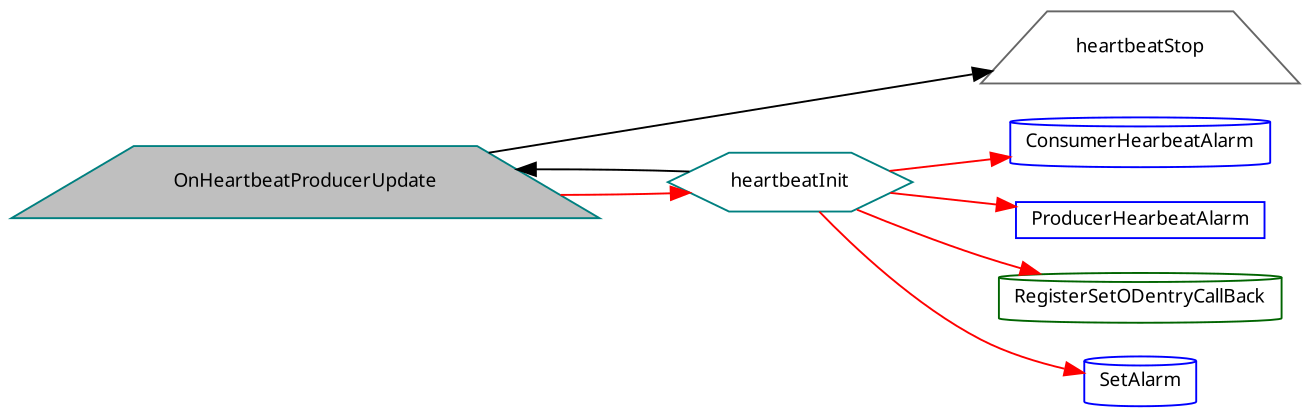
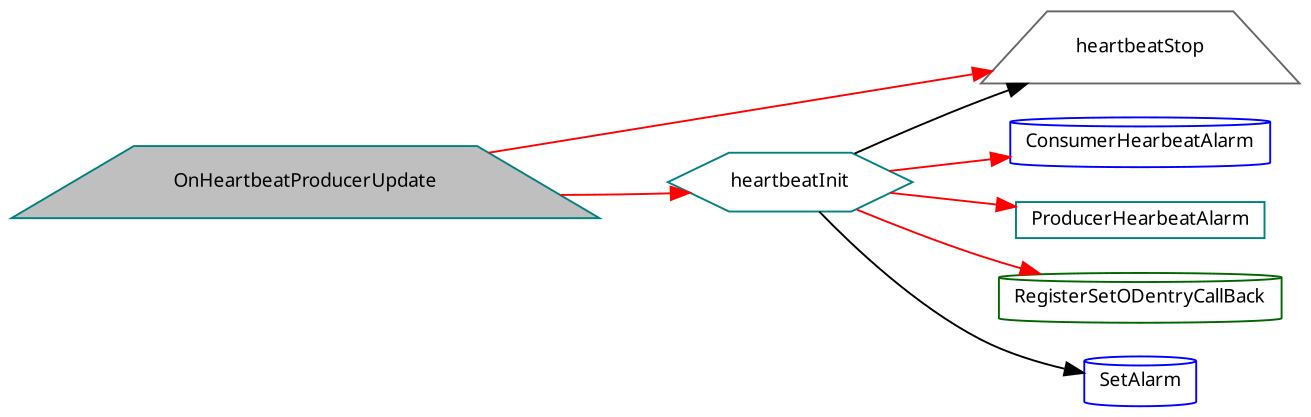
edge "OnHeartbeatProducerUpdate" -> "heartbeatStop": color black -> red
edge "heartbeatInit" -> "OnHeartbeatProducerUpdate": now "heartbeatInit" -> "heartbeatStop"
node "ProducerHearbeatAlarm": color blue -> teal
edge "heartbeatInit" -> "SetAlarm": color red -> black
